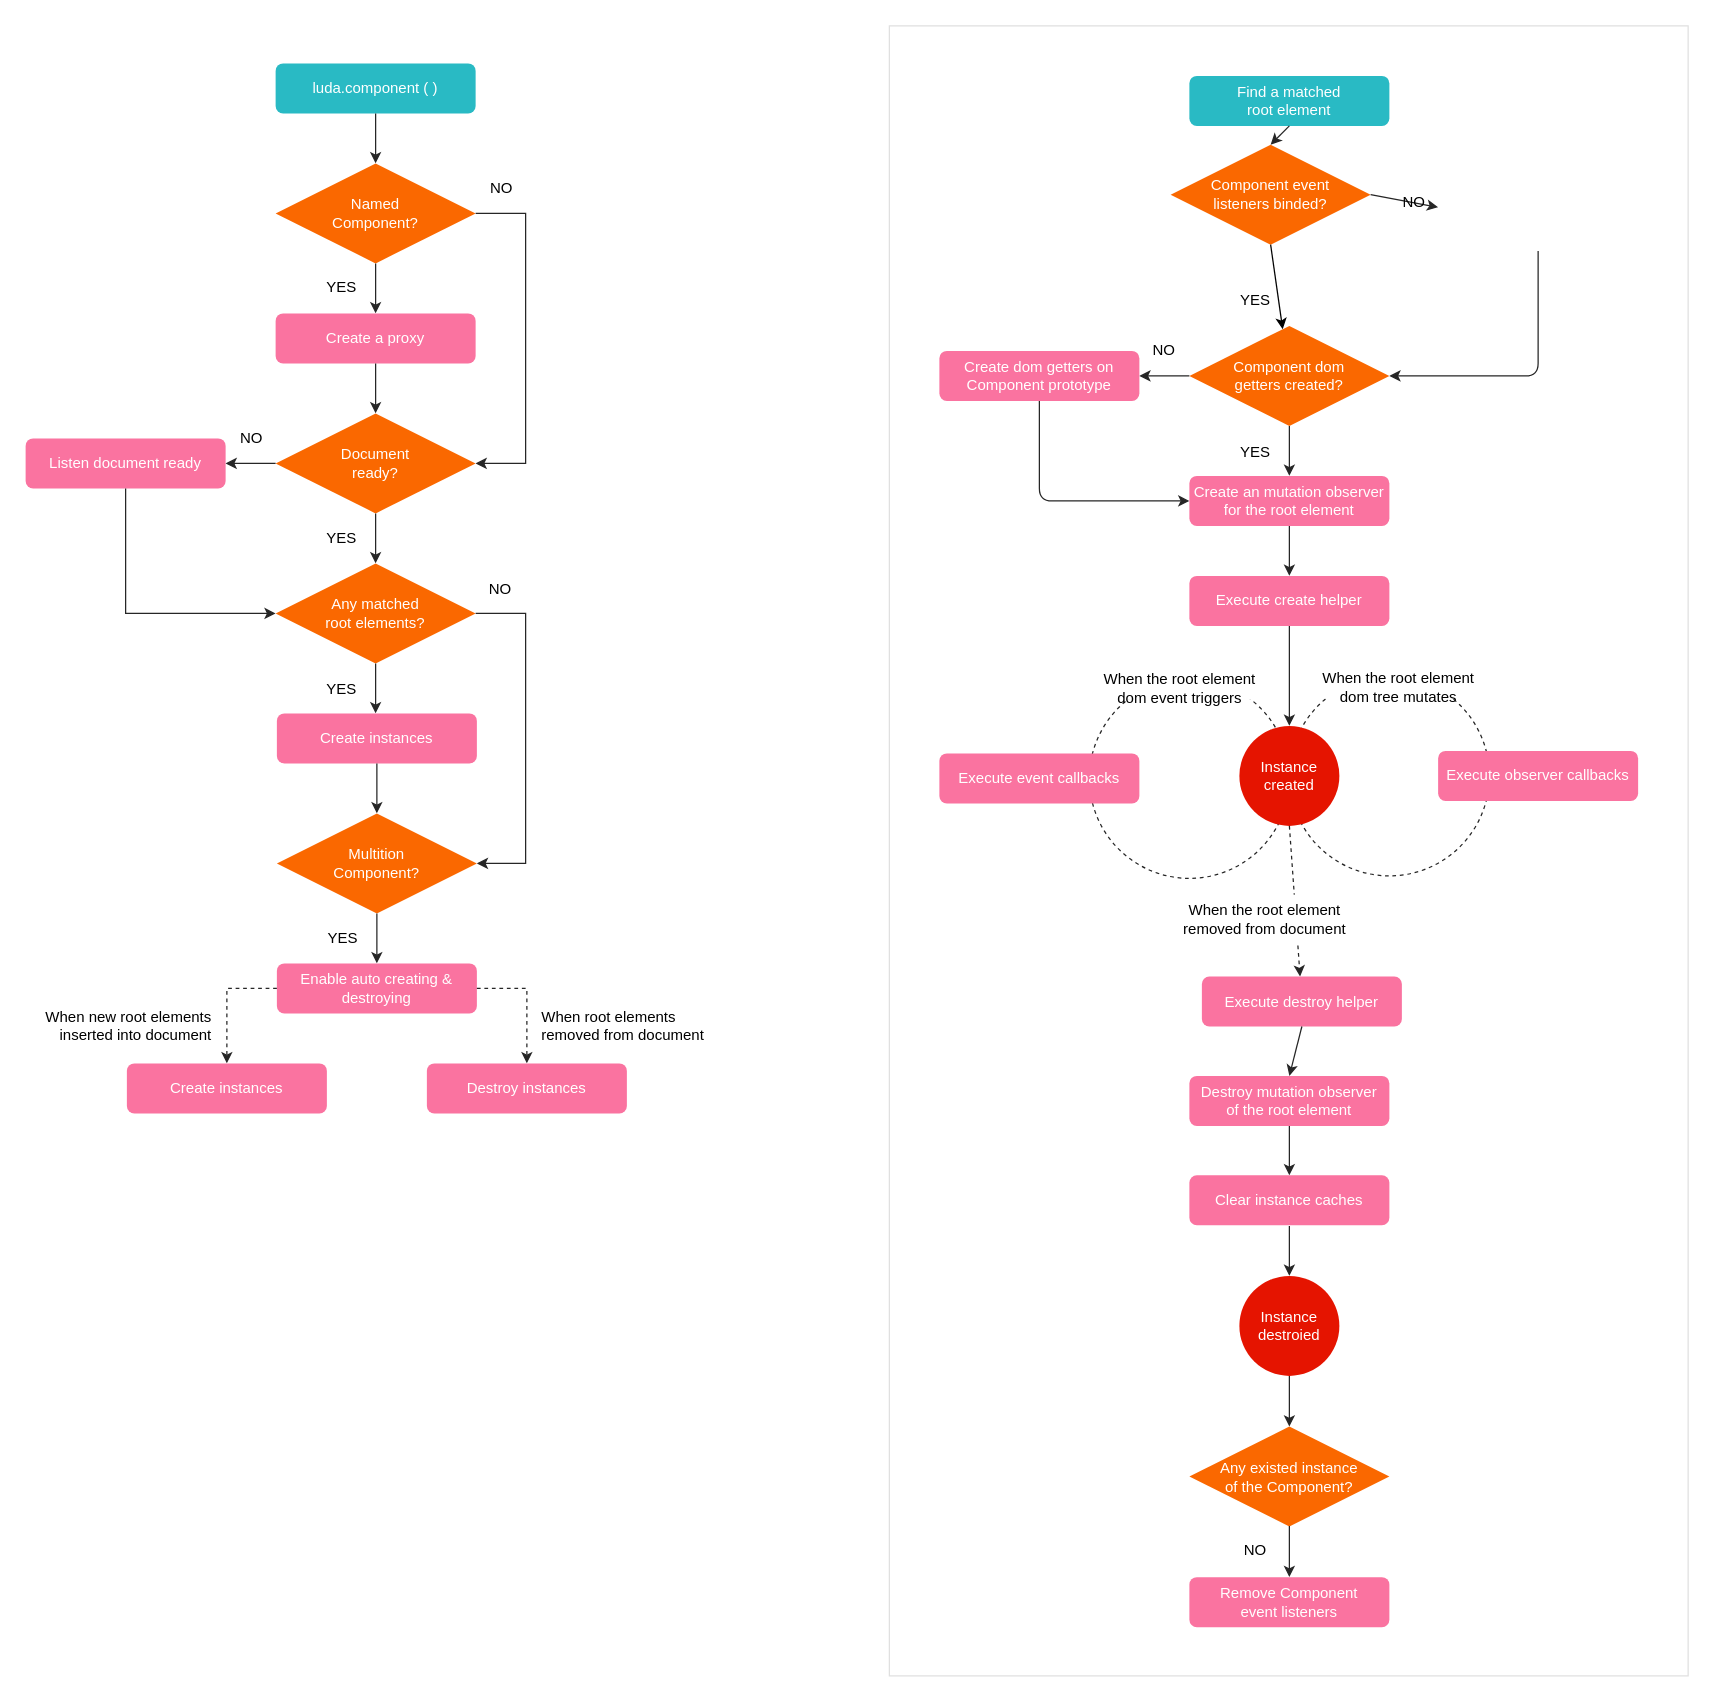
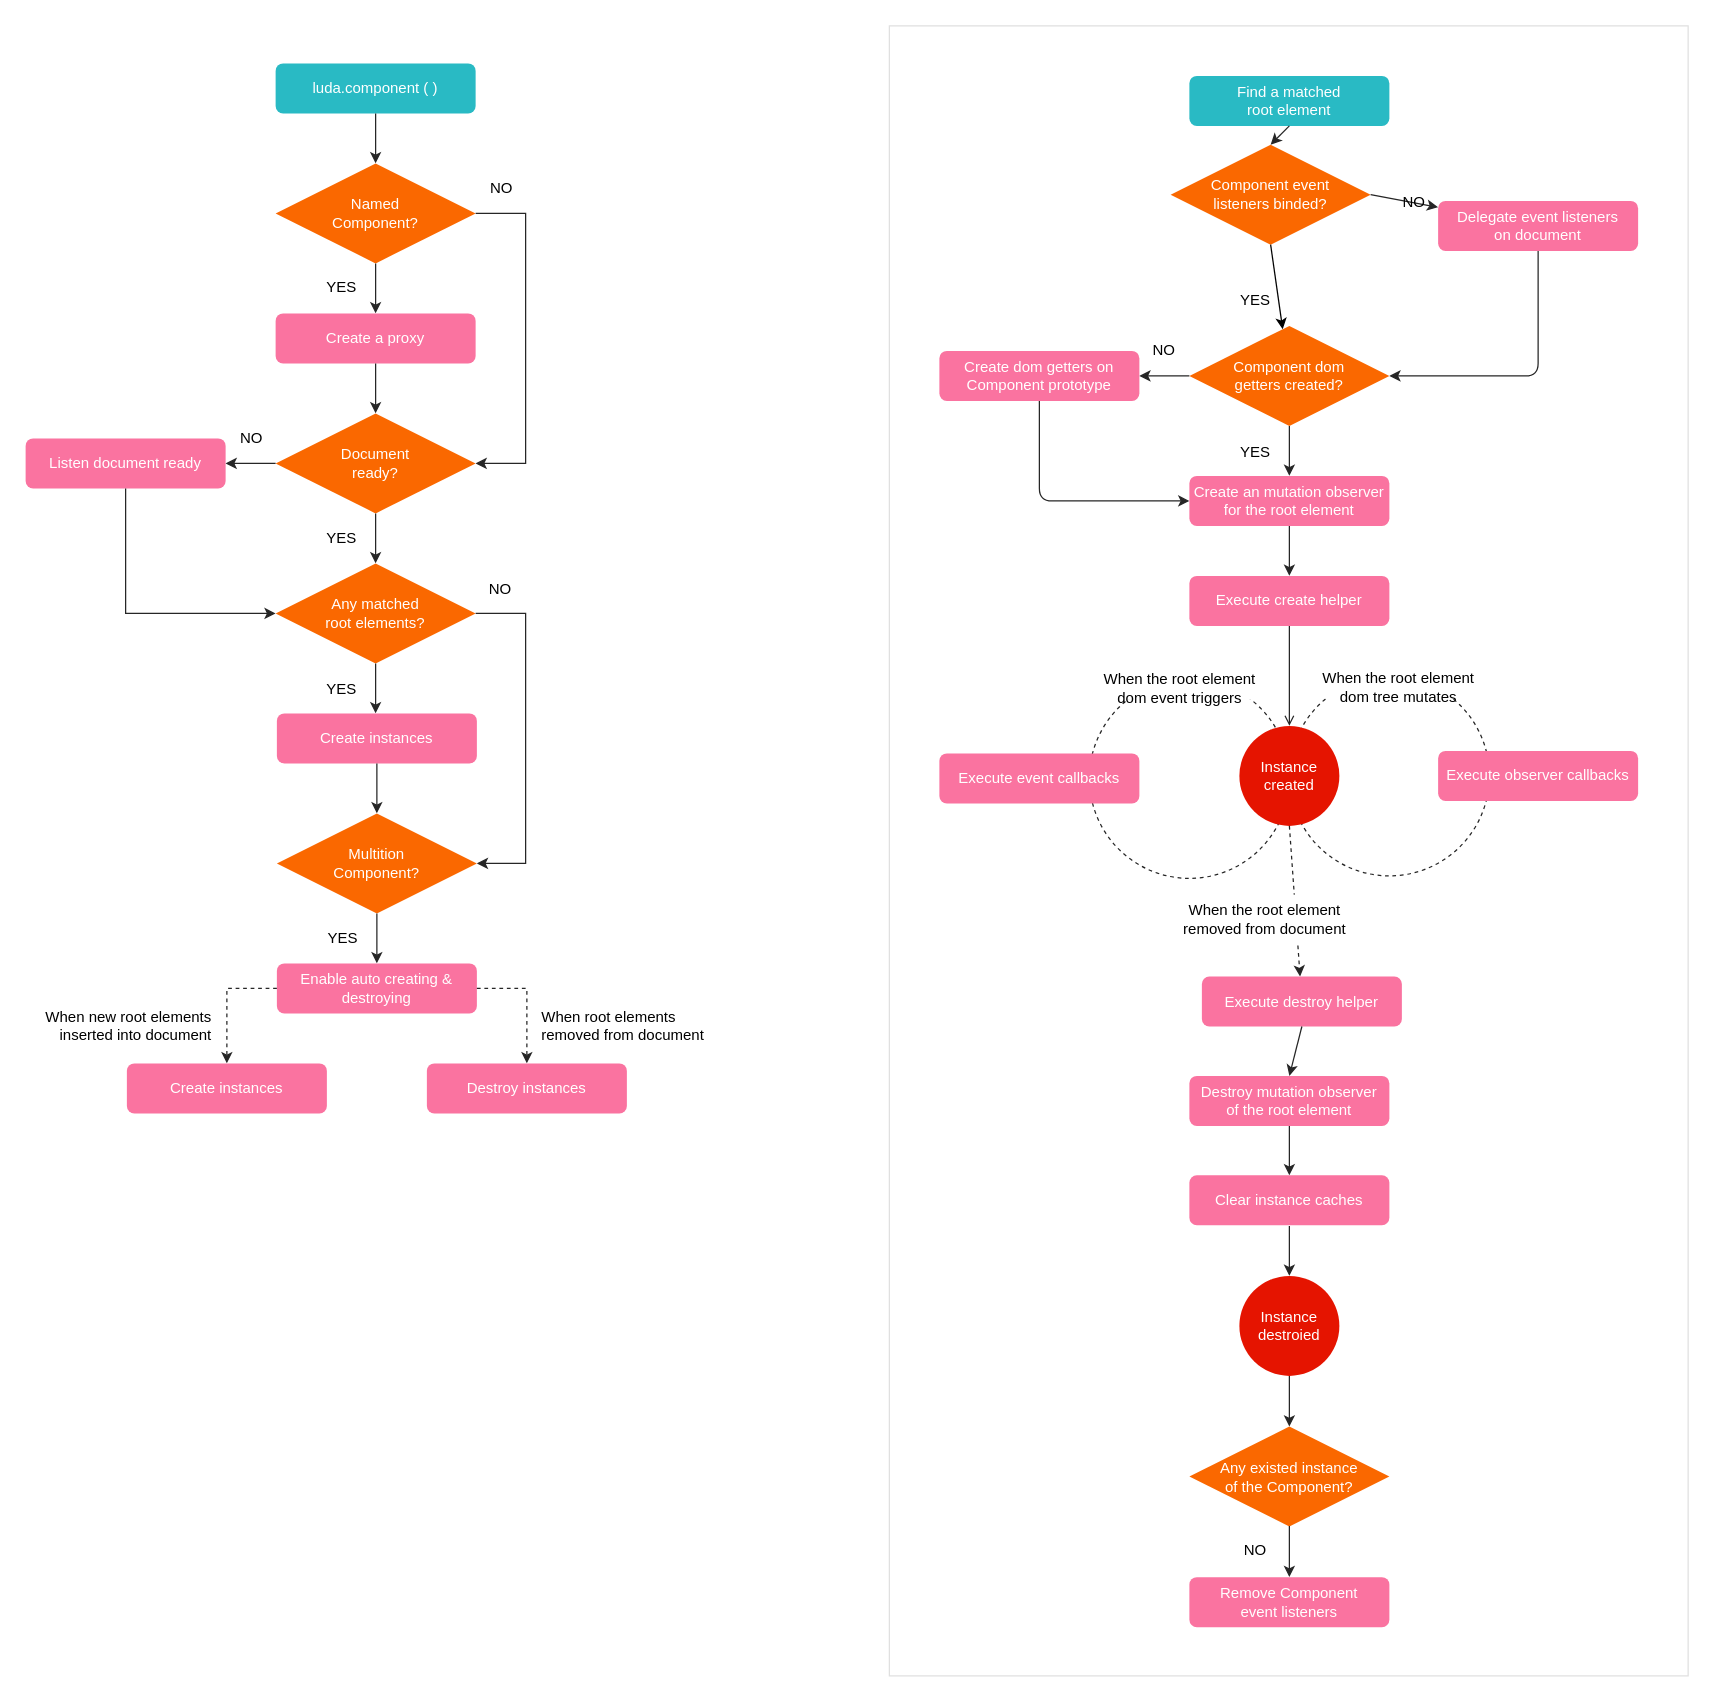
node "Delegate event listeners on document": fillcolor #ffffff -> #fa73a0
edge "Execute create helper" -> "Instance created": arrowhead classic -> open
